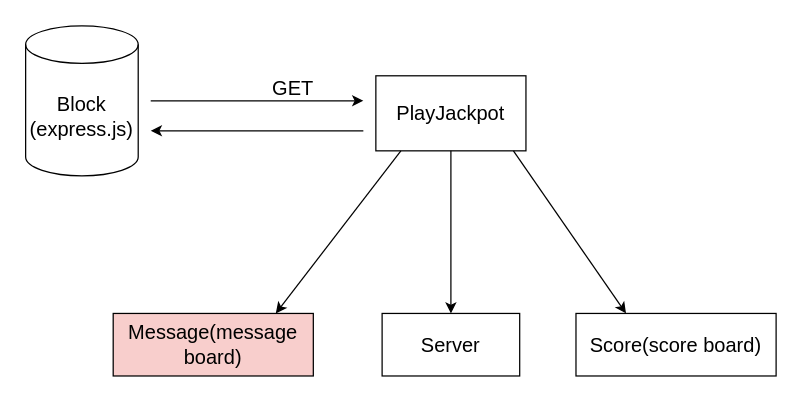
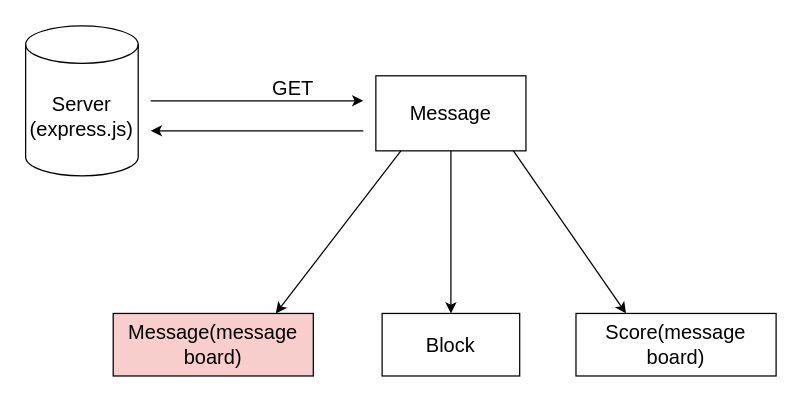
node "PlayJackpot": label "PlayJackpot" -> "Message"
node "Block (express.js)": label "Block (express.js)" -> "Server (express.js)"
node "Server": label "Server" -> "Block"
node "Score(score board)": label "Score(score board)" -> "Score(message board)"
